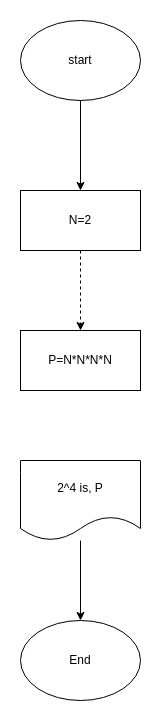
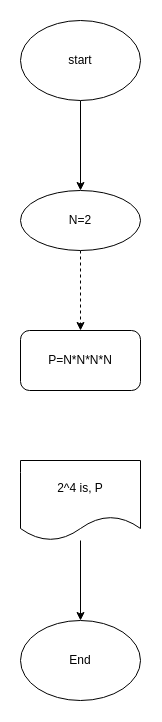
node "N=2": shape rectangle -> ellipse
node "P=N*N*N*N": shape rectangle -> rounded rectangle
